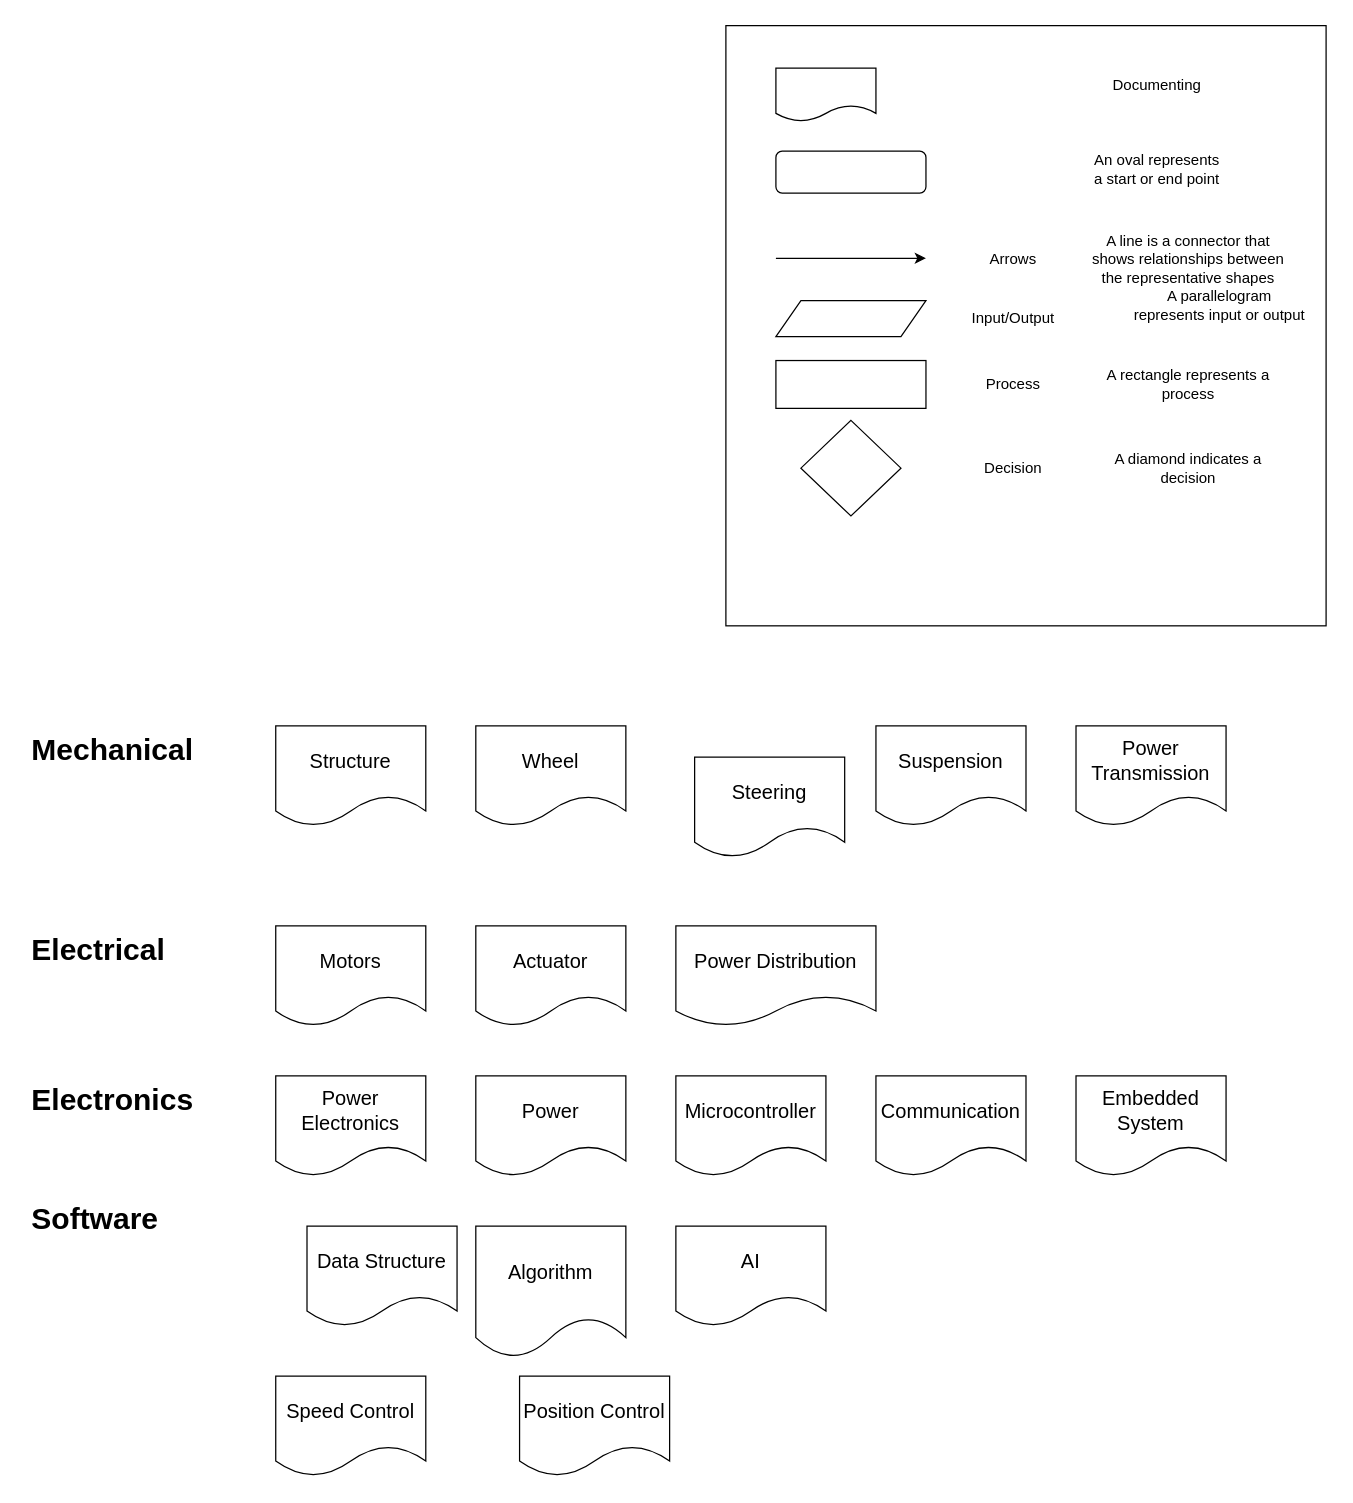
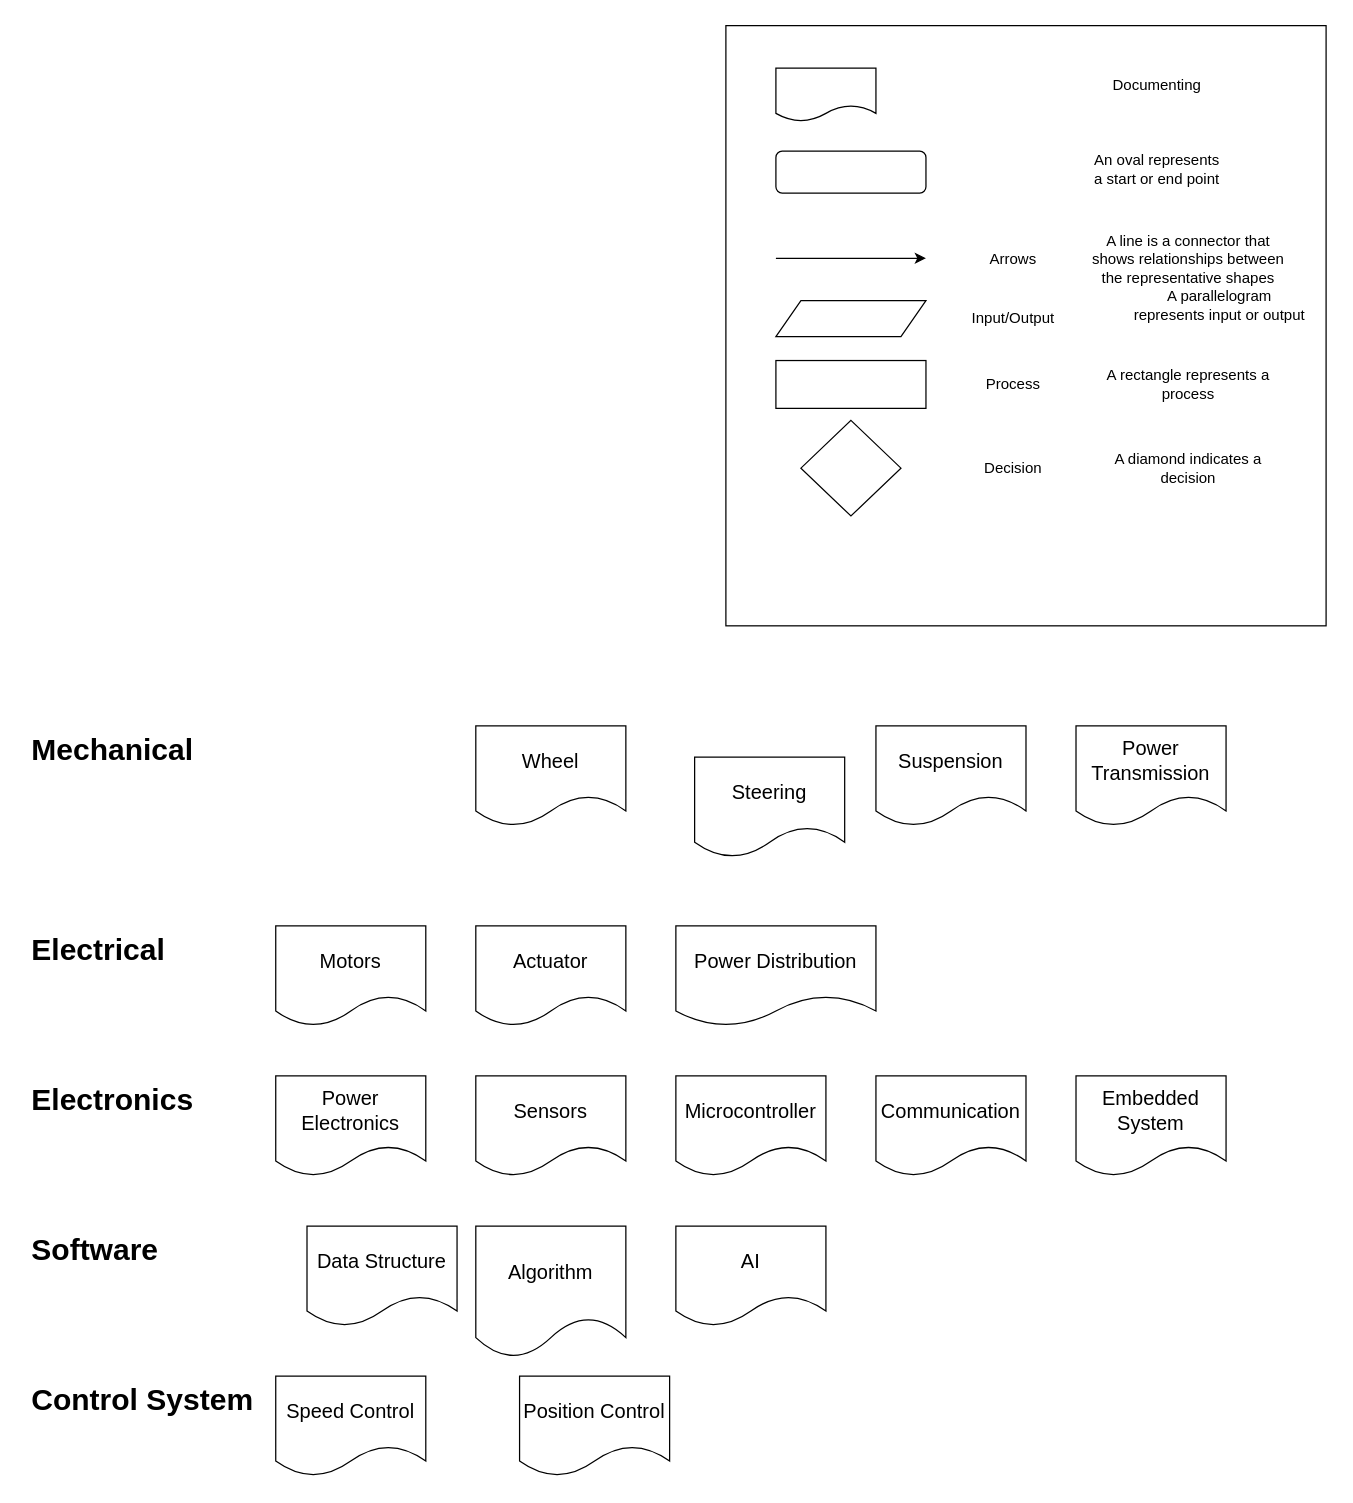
node "Structure": removed
node "Power": label "Power" -> "Sensors"
node "Software": moved (144, 1219) -> (144, 1251)
node "Control System": added
